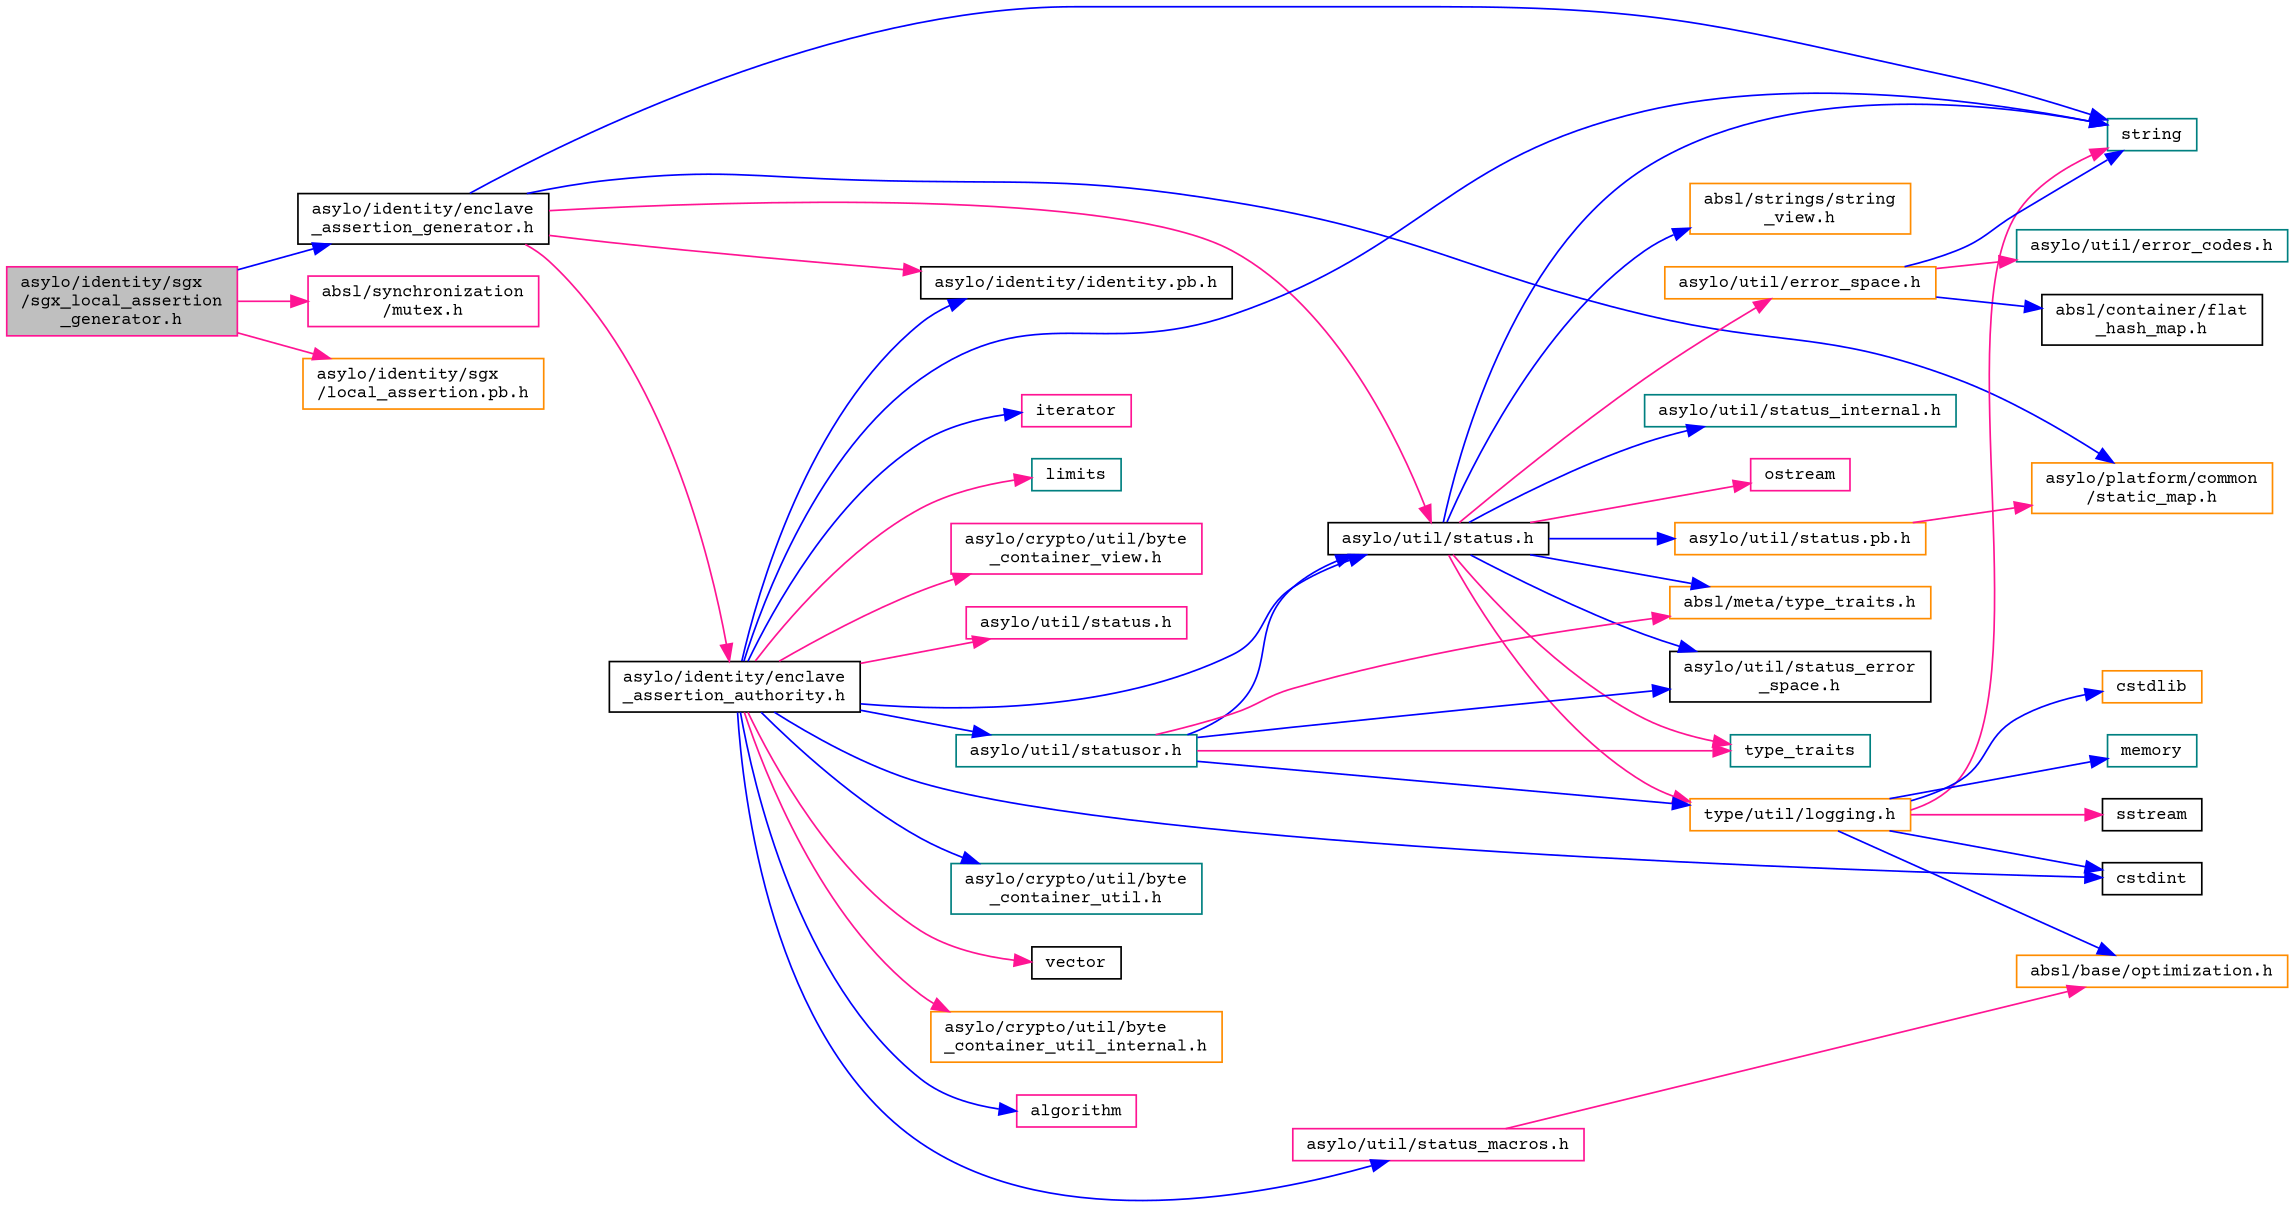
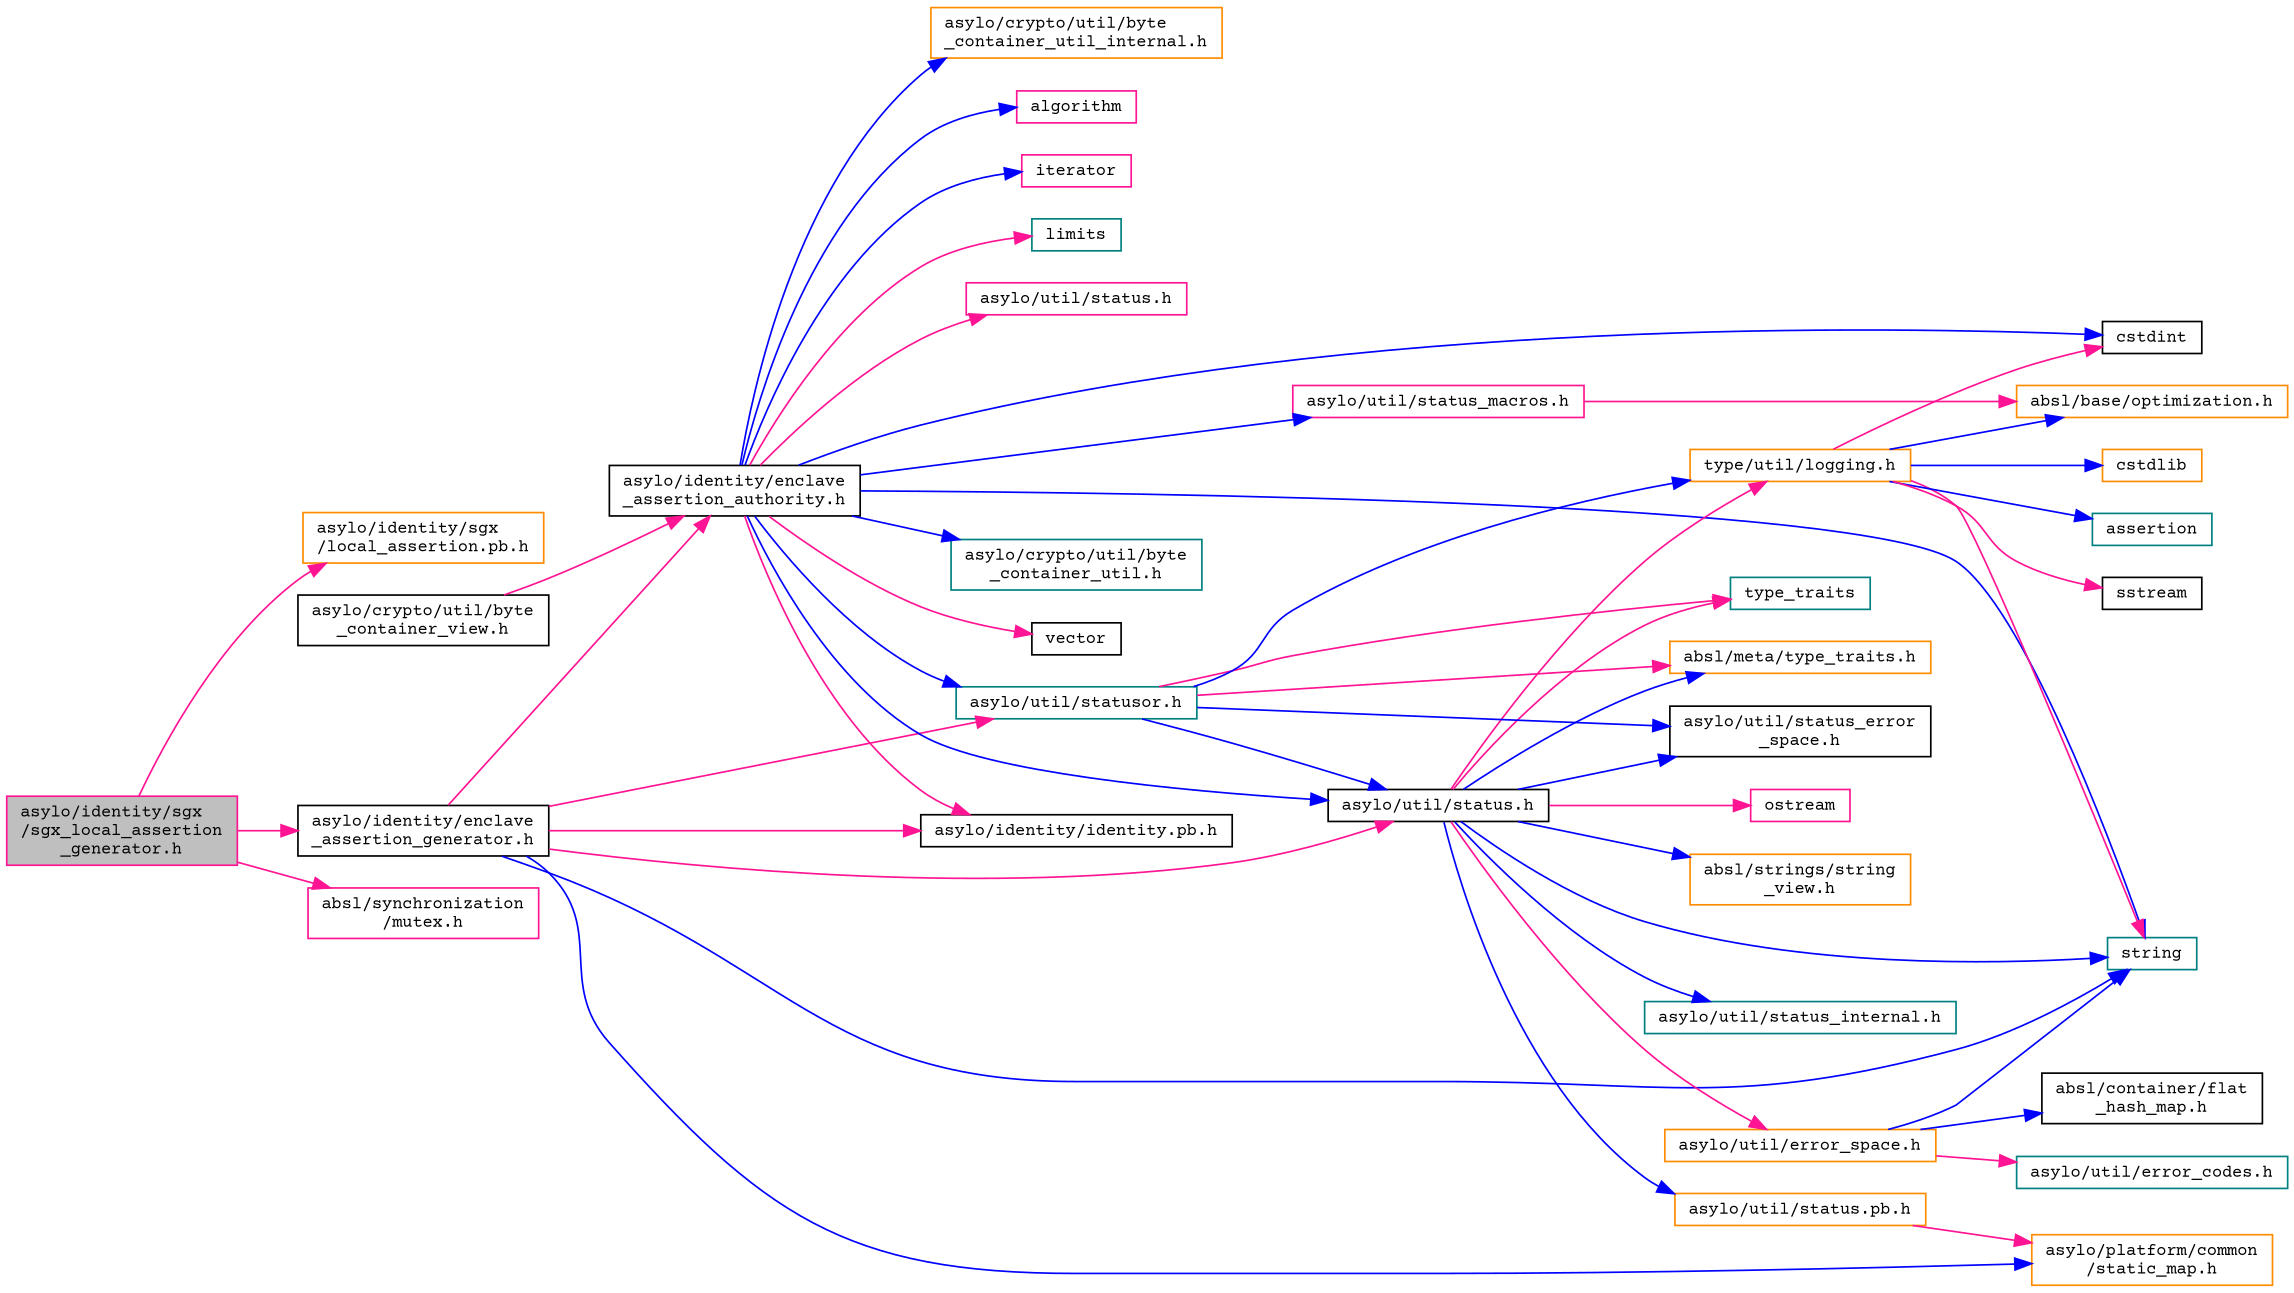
edge "asylo/identity/sgx /sgx_local_assertion _generator.h" -> "asylo/identity/enclave _assertion_generator.h": color blue -> deeppink
edge "asylo/identity/enclave _assertion_authority.h" -> "asylo/identity/identity.pb.h": color blue -> deeppink
node "asylo/crypto/util/byte _container_view.h": color deeppink -> black
edge "asylo/identity/enclave _assertion_authority.h" -> "asylo/crypto/util/byte _container_view.h": reversed
node "memory": label "memory" -> "assertion"
edge "asylo/identity/enclave _assertion_generator.h" -> "asylo/util/statusor.h": added
edge "type/util/logging.h" -> "cstdint": color blue -> deeppink
edge "asylo/identity/enclave _assertion_authority.h" -> "asylo/crypto/util/byte _container_util_internal.h": color deeppink -> blue
